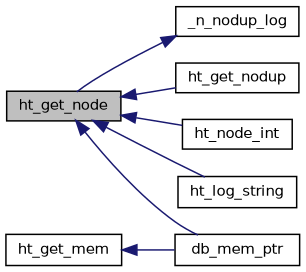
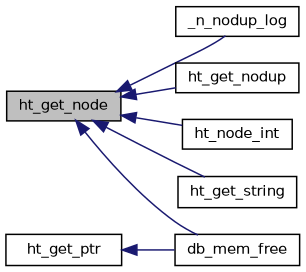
edge "ht_get_node" -> "_n_nodup_log": reversed
node "ht_log_string": label "ht_log_string" -> "ht_get_string"
node "ht_get_mem": label "ht_get_mem" -> "ht_get_ptr"
node "db_mem_ptr": label "db_mem_ptr" -> "db_mem_free"
